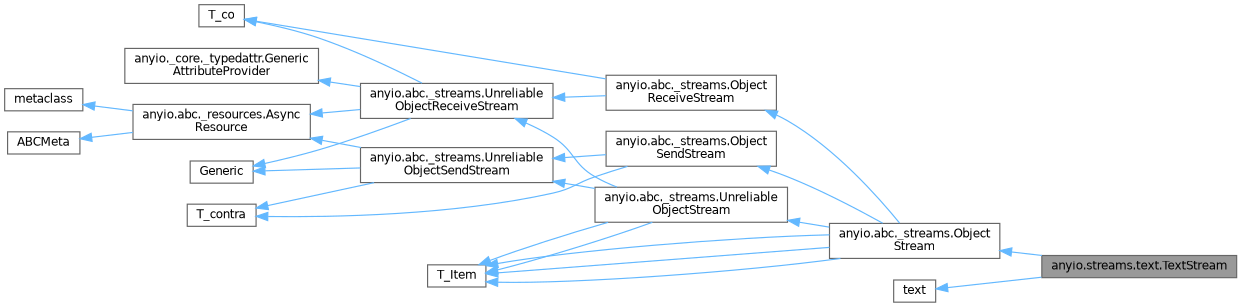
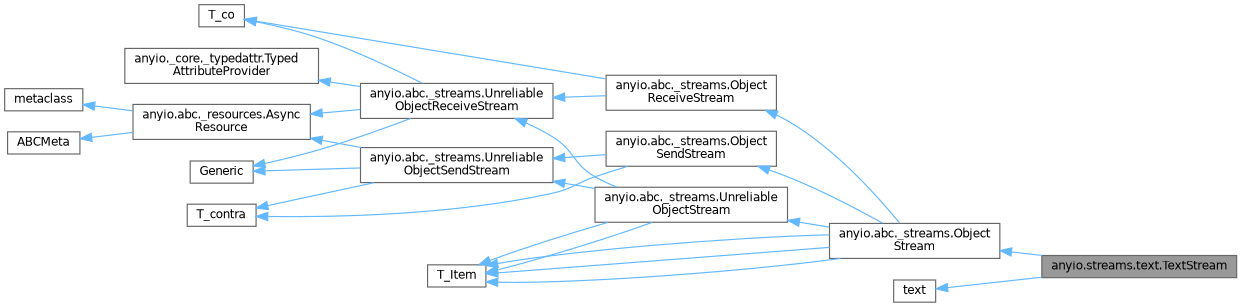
node "anyio._core._typedattr.Generic AttributeProvider": label "anyio._core._typedattr.Generic AttributeProvider" -> "anyio._core._typedattr.Typed AttributeProvider"
